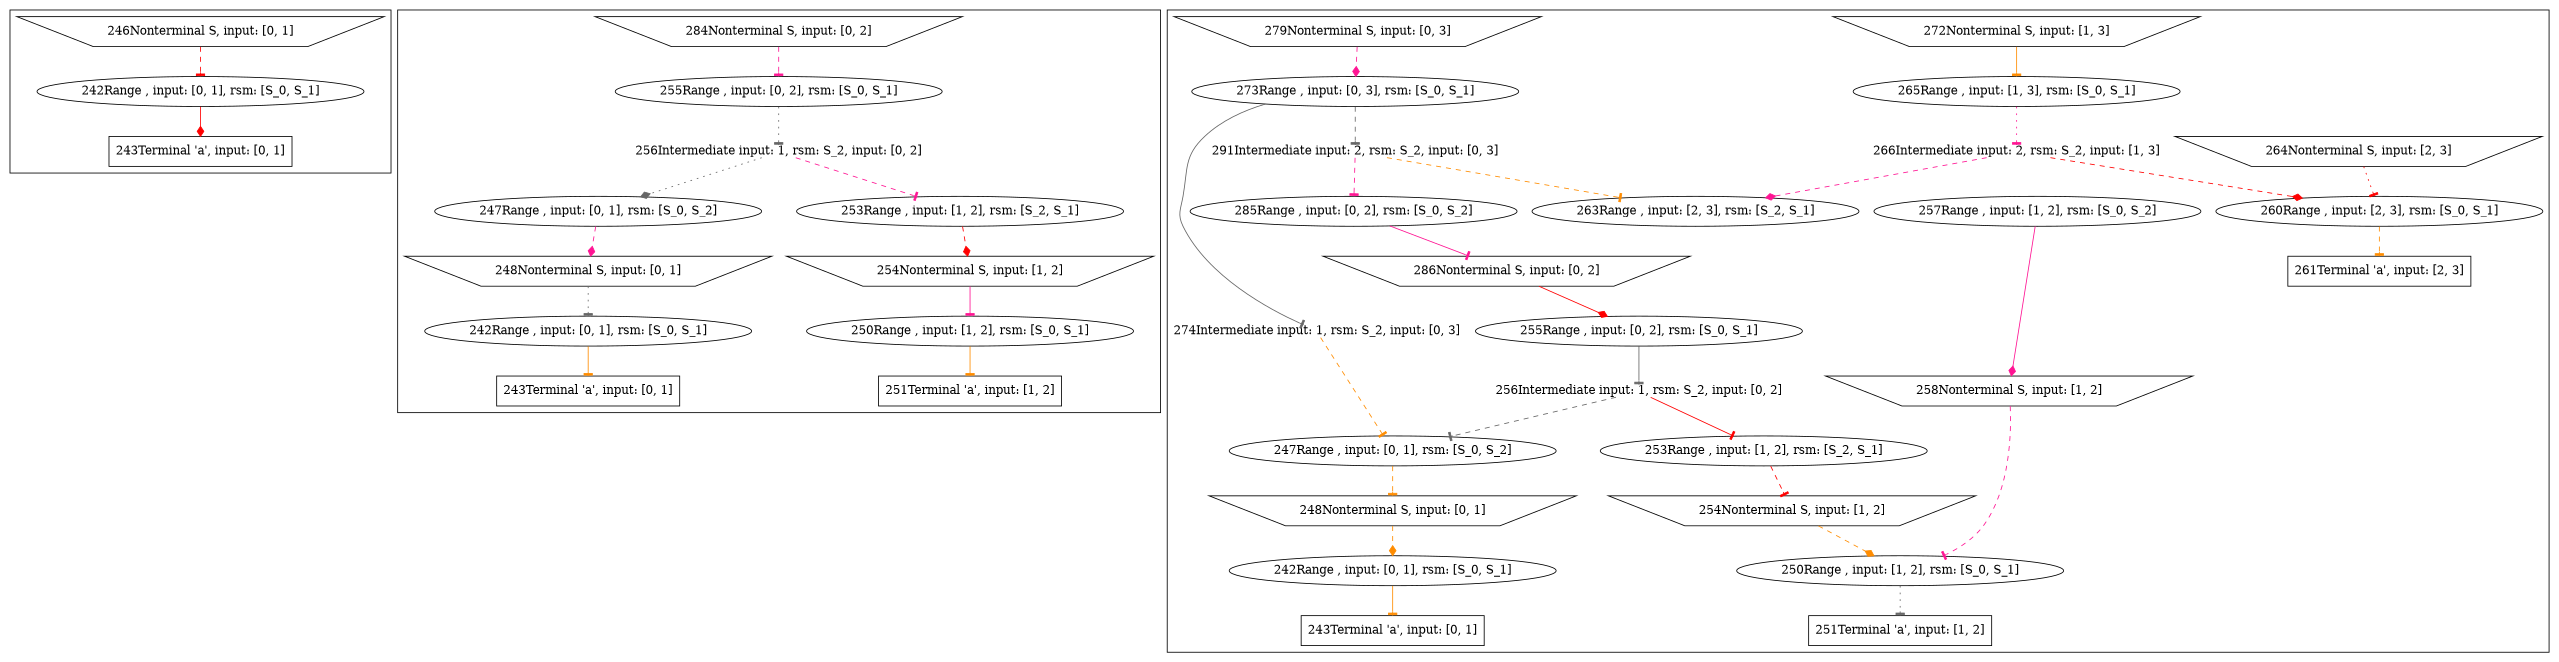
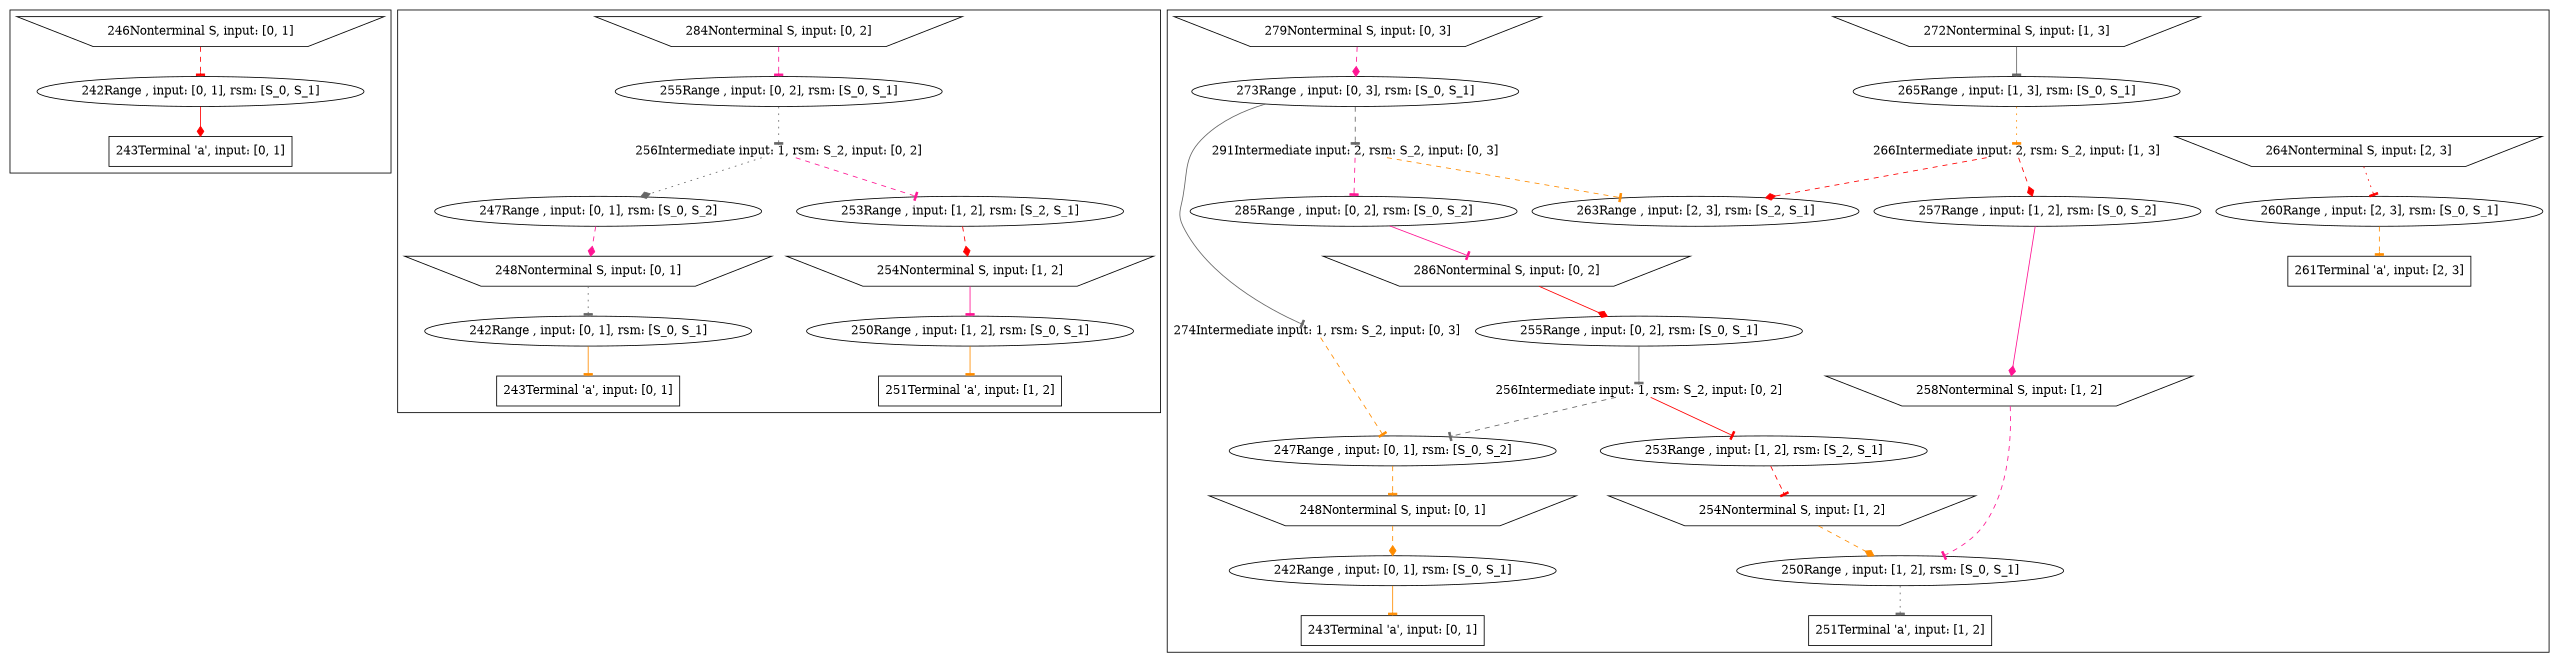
edge "272Nonterminal S, input: [1, 3]" -> "265Range , input: [1, 3], rsm: [S_0, S_1]": color darkorange -> gray40
edge "265Range , input: [1, 3], rsm: [S_0, S_1]" -> "266Intermediate input: 2, rsm: S_2, input: [1, 3]": color deeppink -> darkorange
edge "266Intermediate input: 2, rsm: S_2, input: [1, 3]" -> "263Range , input: [2, 3], rsm: [S_2, S_1]": color deeppink -> red
edge "266Intermediate input: 2, rsm: S_2, input: [1, 3]" -> "260Range , input: [2, 3], rsm: [S_0, S_1]": now "266Intermediate input: 2, rsm: S_2, input: [1, 3]" -> "257Range , input: [1, 2], rsm: [S_0, S_2]"
